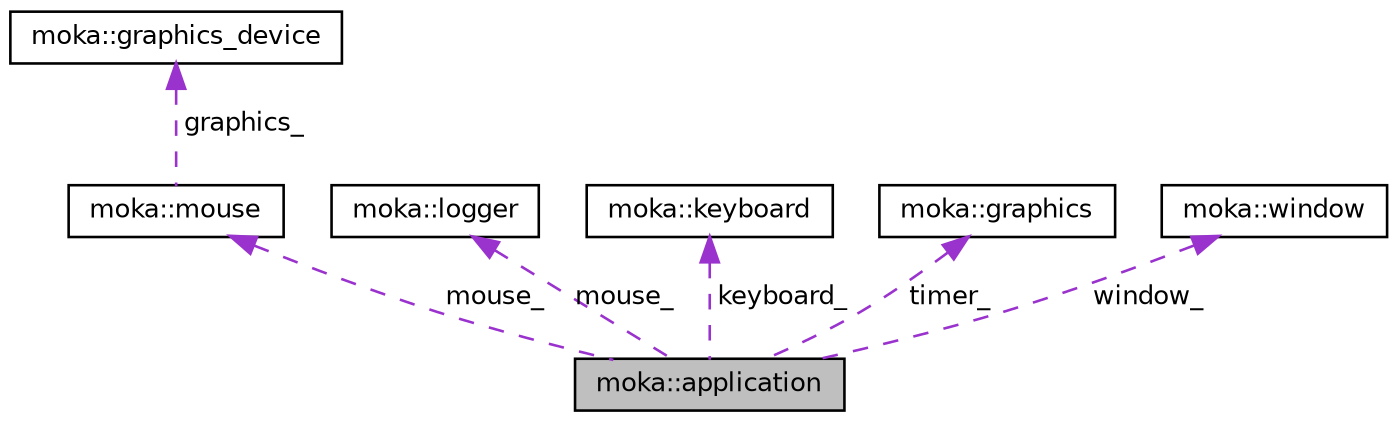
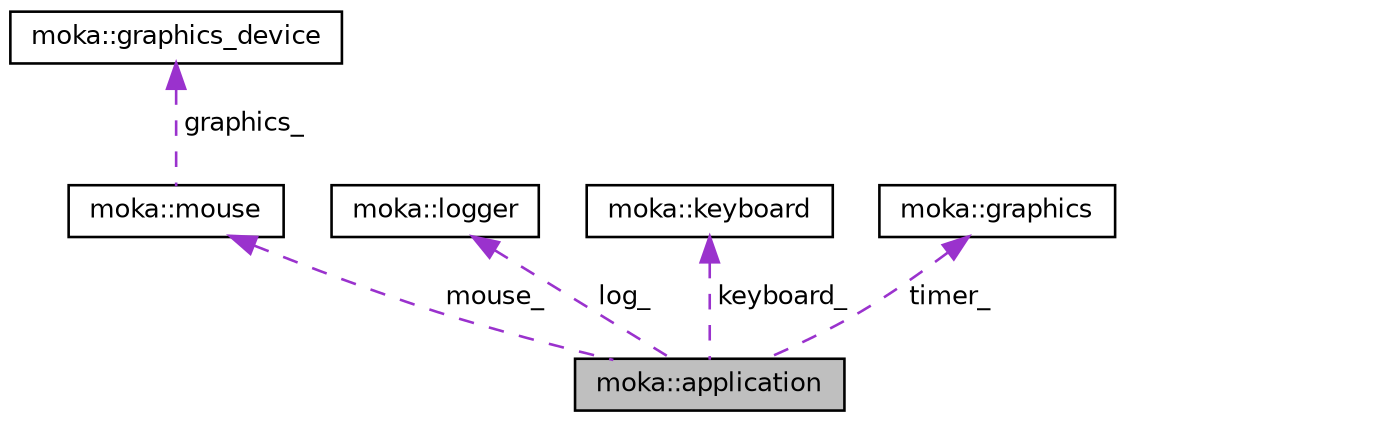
node "moka::window": removed
edge "moka::application" -> "moka::logger": label " mouse_" -> " log_"
